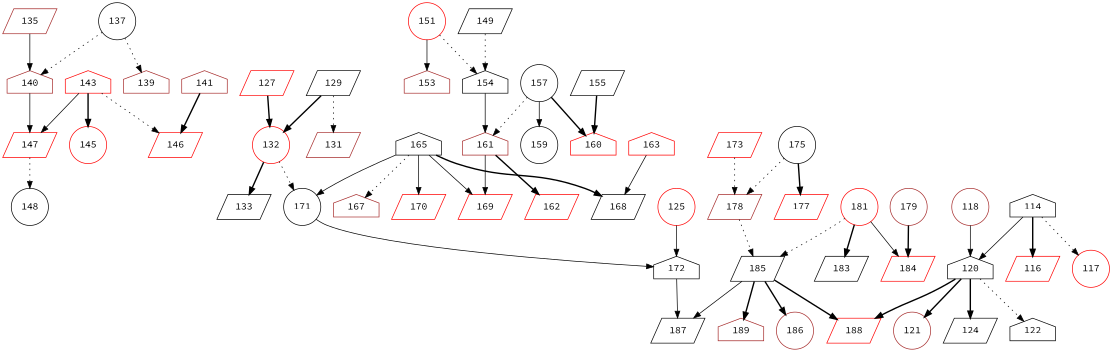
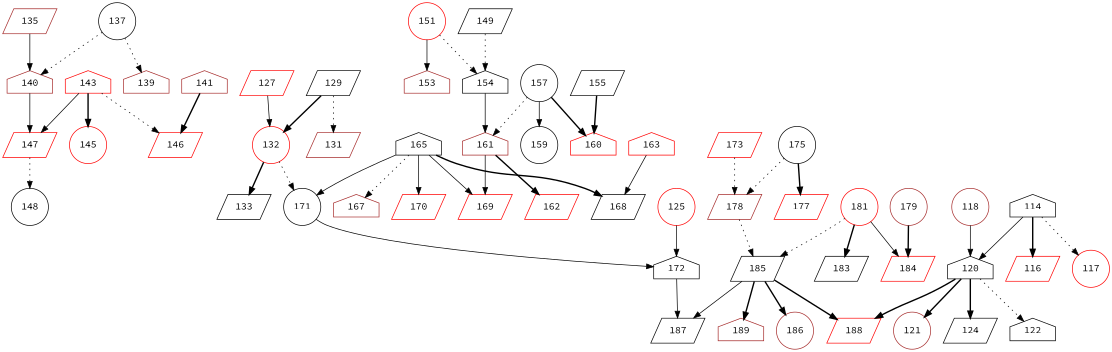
edge "127" -> "132": style bold -> solid
